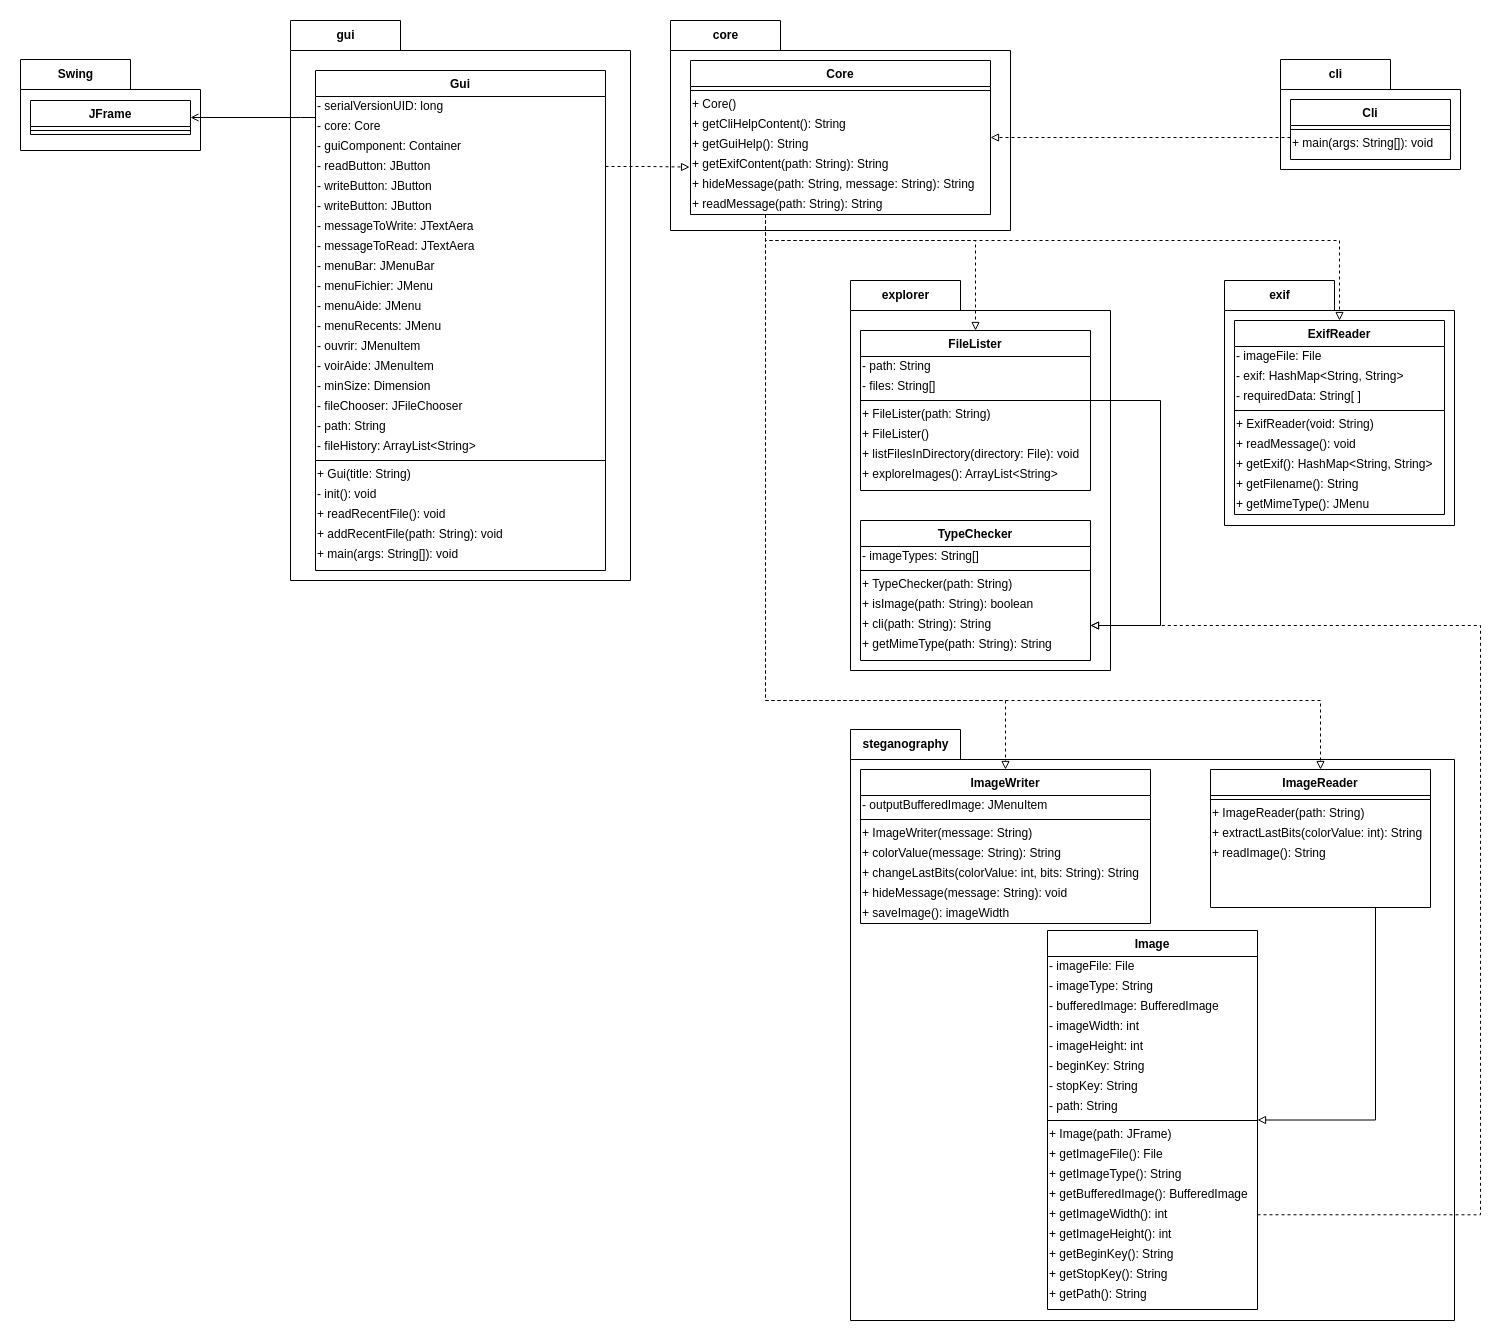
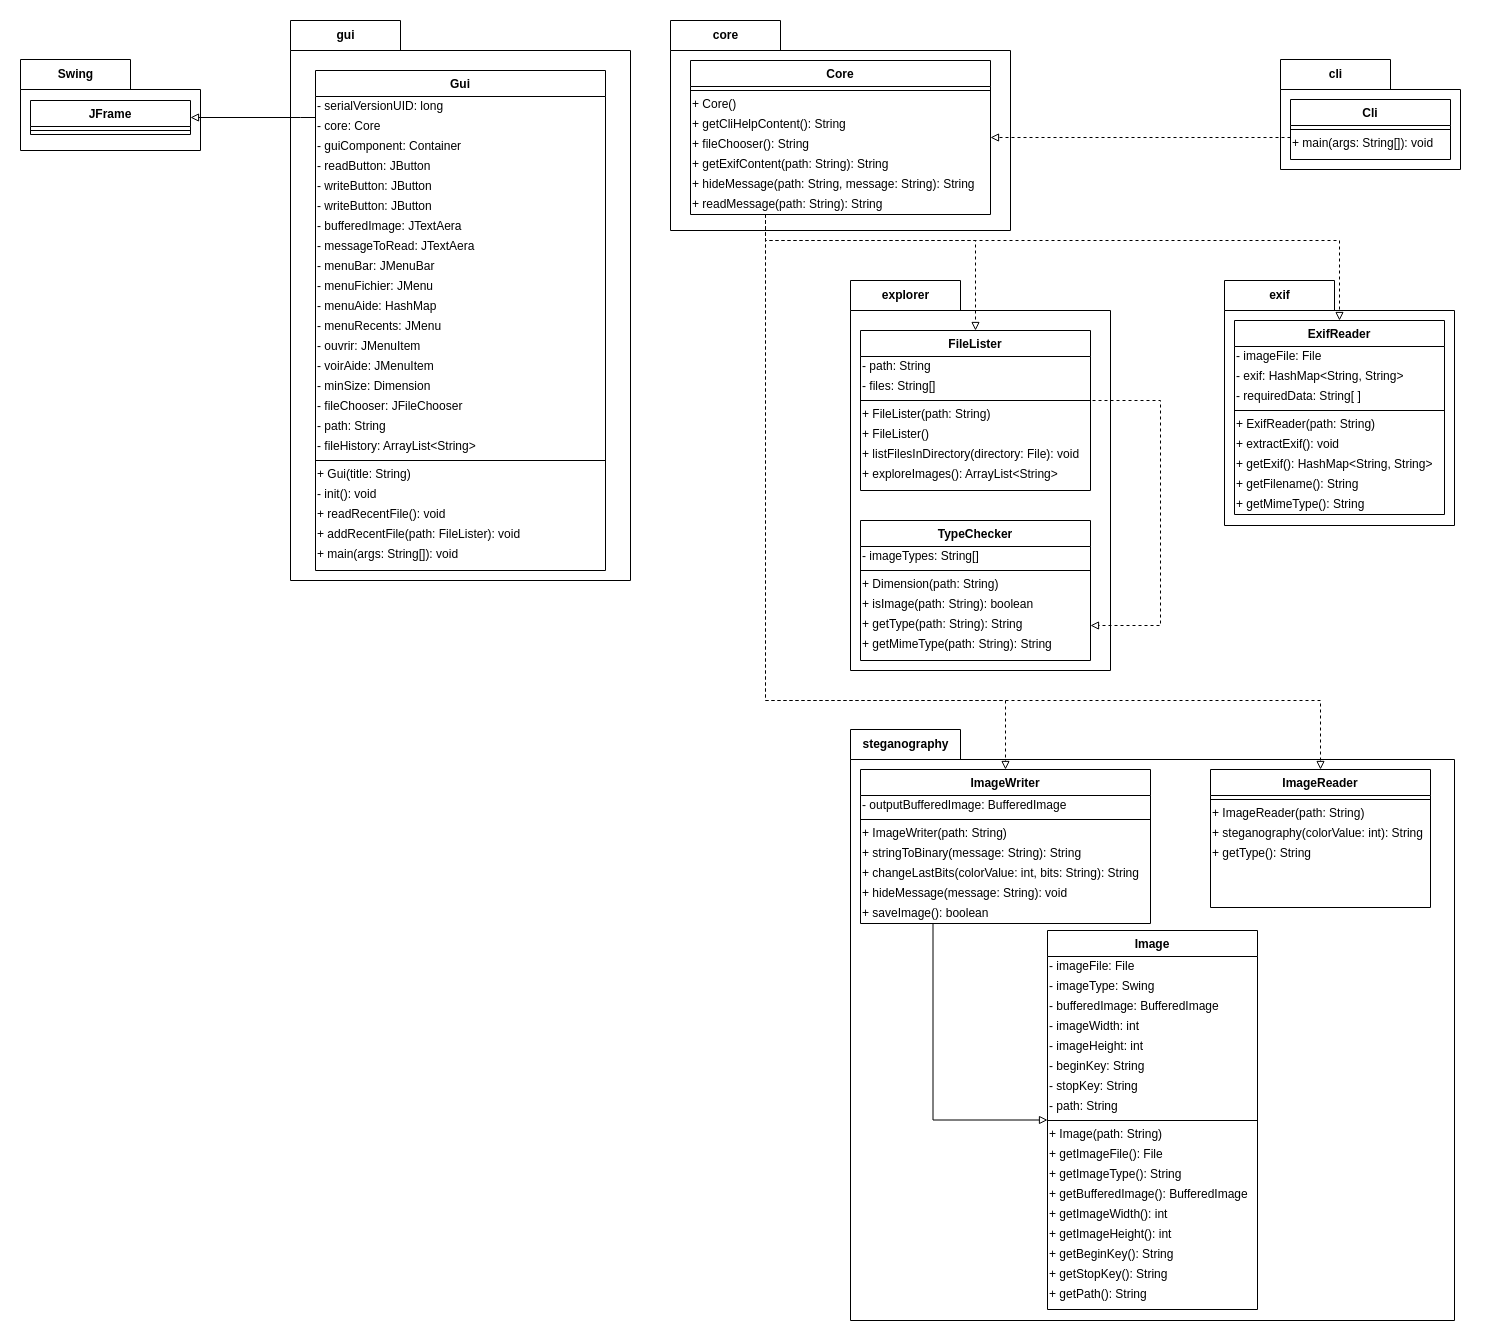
edge "- core: Core" -> "JFrame": arrowhead open -> block
node "+ getGuiHelp(): String": label "+ getGuiHelp(): String" -> "+ fileChooser(): String"
edge "- readButton: JButton" -> "+ getExifContent(path: String): String": removed
node "- messageToWrite: JTextAera": label "- messageToWrite: JTextAera" -> "- bufferedImage: JTextAera"
node "- menuAide: JMenu": label "- menuAide: JMenu" -> "- menuAide: HashMap"
node "+ ExifReader(void: String)": label "+ ExifReader(void: String)" -> "+ ExifReader(path: String)"
node "+ readMessage(): void": label "+ readMessage(): void" -> "+ extractExif(): void"
edge "FileLister" -> "TypeChecker": style solid -> dashed
node "+ getMimeType(): JMenu": label "+ getMimeType(): JMenu" -> "+ getMimeType(): String"
node "+ addRecentFile(path: String): void": label "+ addRecentFile(path: String): void" -> "+ addRecentFile(path: FileLister): void"
node "+ TypeChecker(path: String)": label "+ TypeChecker(path: String)" -> "+ Dimension(path: String)"
node "+ cli(path: String): String": label "+ cli(path: String): String" -> "+ getType(path: String): String"
node "- outputBufferedImage: JMenuItem": label "- outputBufferedImage: JMenuItem" -> "- outputBufferedImage: BufferedImage"
node "+ ImageWriter(message: String)": label "+ ImageWriter(message: String)" -> "+ ImageWriter(path: String)"
node "+ extractLastBits(colorValue: int): String": label "+ extractLastBits(colorValue: int): String" -> "+ steganography(colorValue: int): String"
node "+ colorValue(message: String): String": label "+ colorValue(message: String): String" -> "+ stringToBinary(message: String): String"
node "+ readImage(): String": label "+ readImage(): String" -> "+ getType(): String"
edge "Image" -> "TypeChecker": removed
node "+ saveImage(): imageWidth": label "+ saveImage(): imageWidth" -> "+ saveImage(): boolean"
node "- imageType: String": label "- imageType: String" -> "- imageType: Swing"
edge "ImageReader" -> "Image": removed
edge "ImageWriter" -> "Image": added
node "+ Image(path: JFrame)": label "+ Image(path: JFrame)" -> "+ Image(path: String)"
